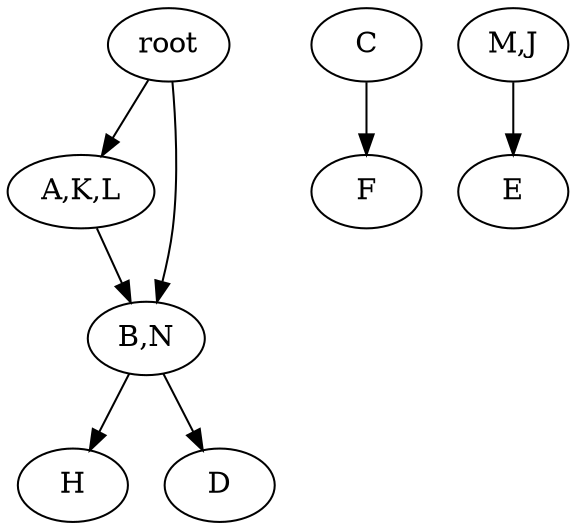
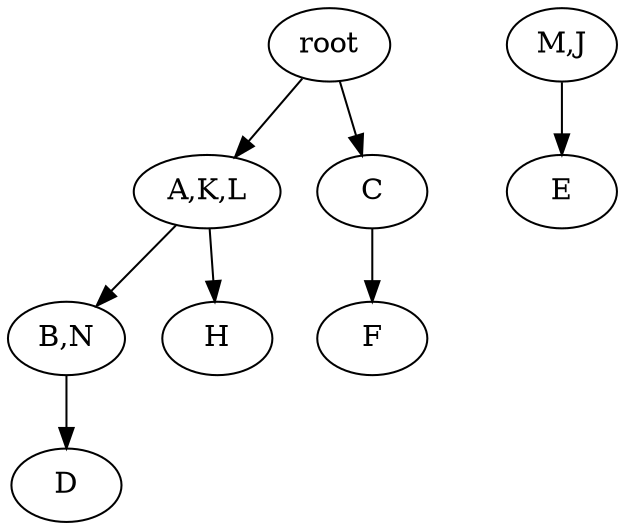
edge "root" -> "B,N": now "root" -> "C"
edge "B,N" -> "H": now "A,K,L" -> "H"
